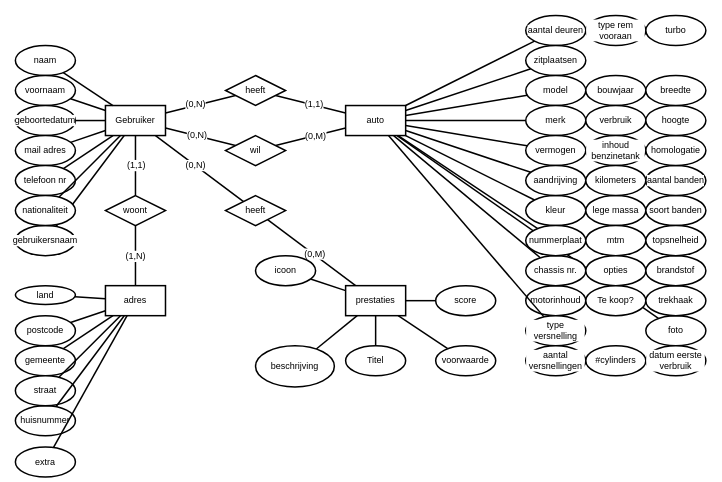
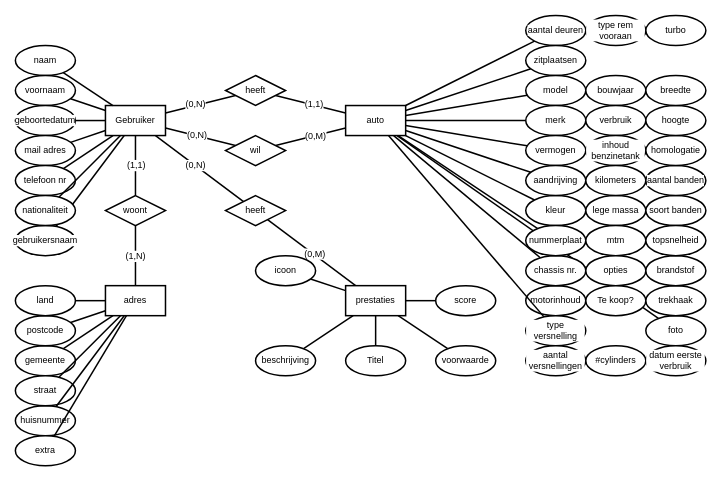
node "land": size 60x19 -> 60x30
node "beschrijving": size 79x41 -> 60x30
node "extra": moved (45, 462) -> (45, 450)
